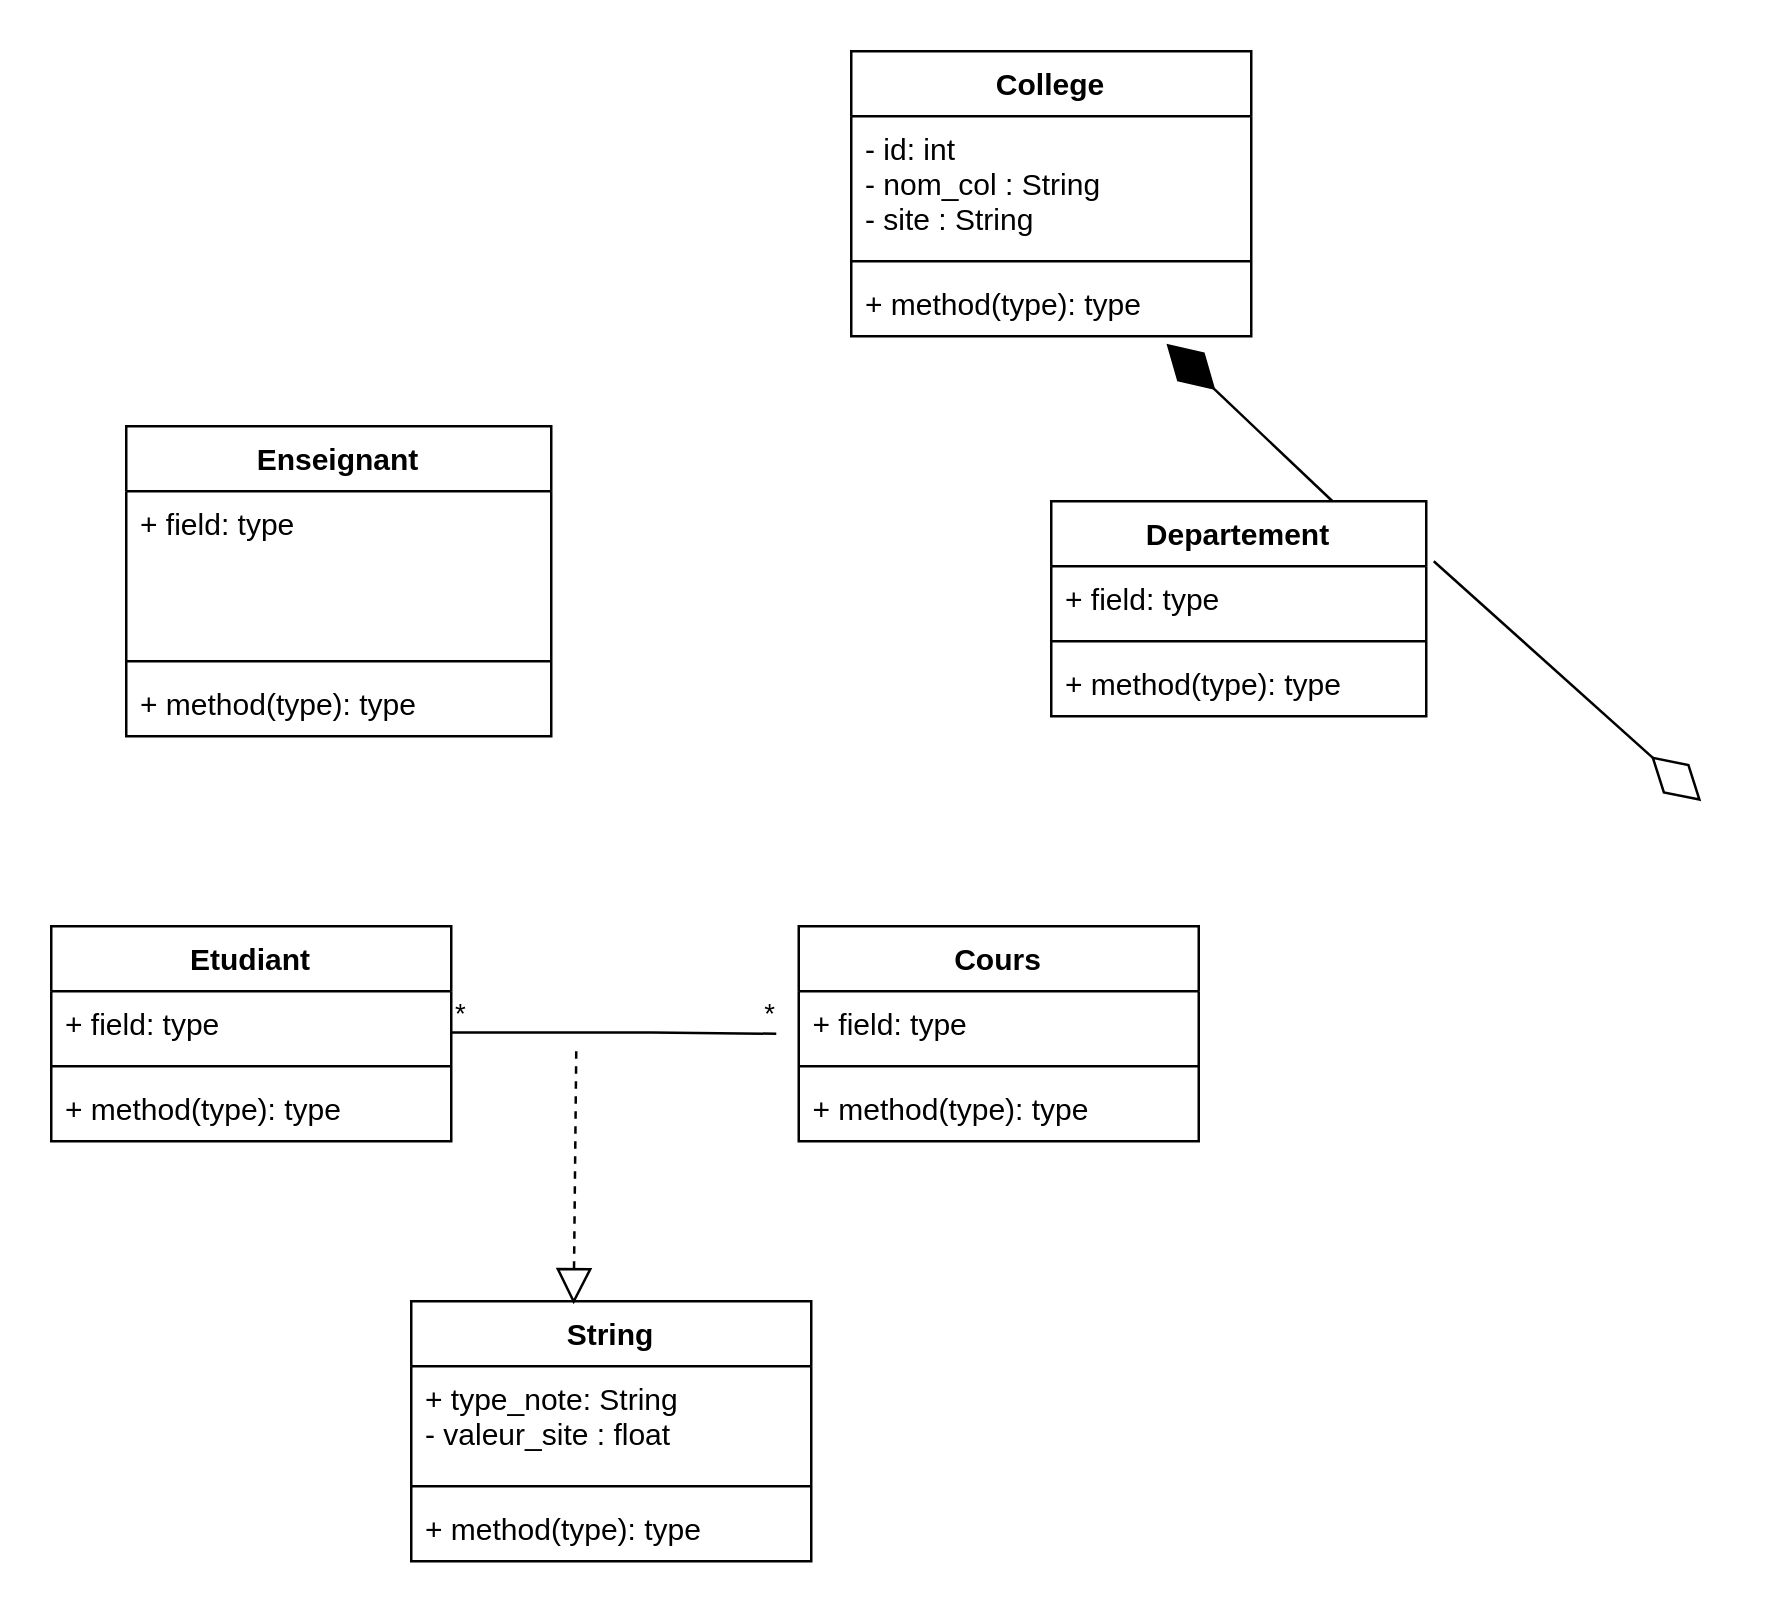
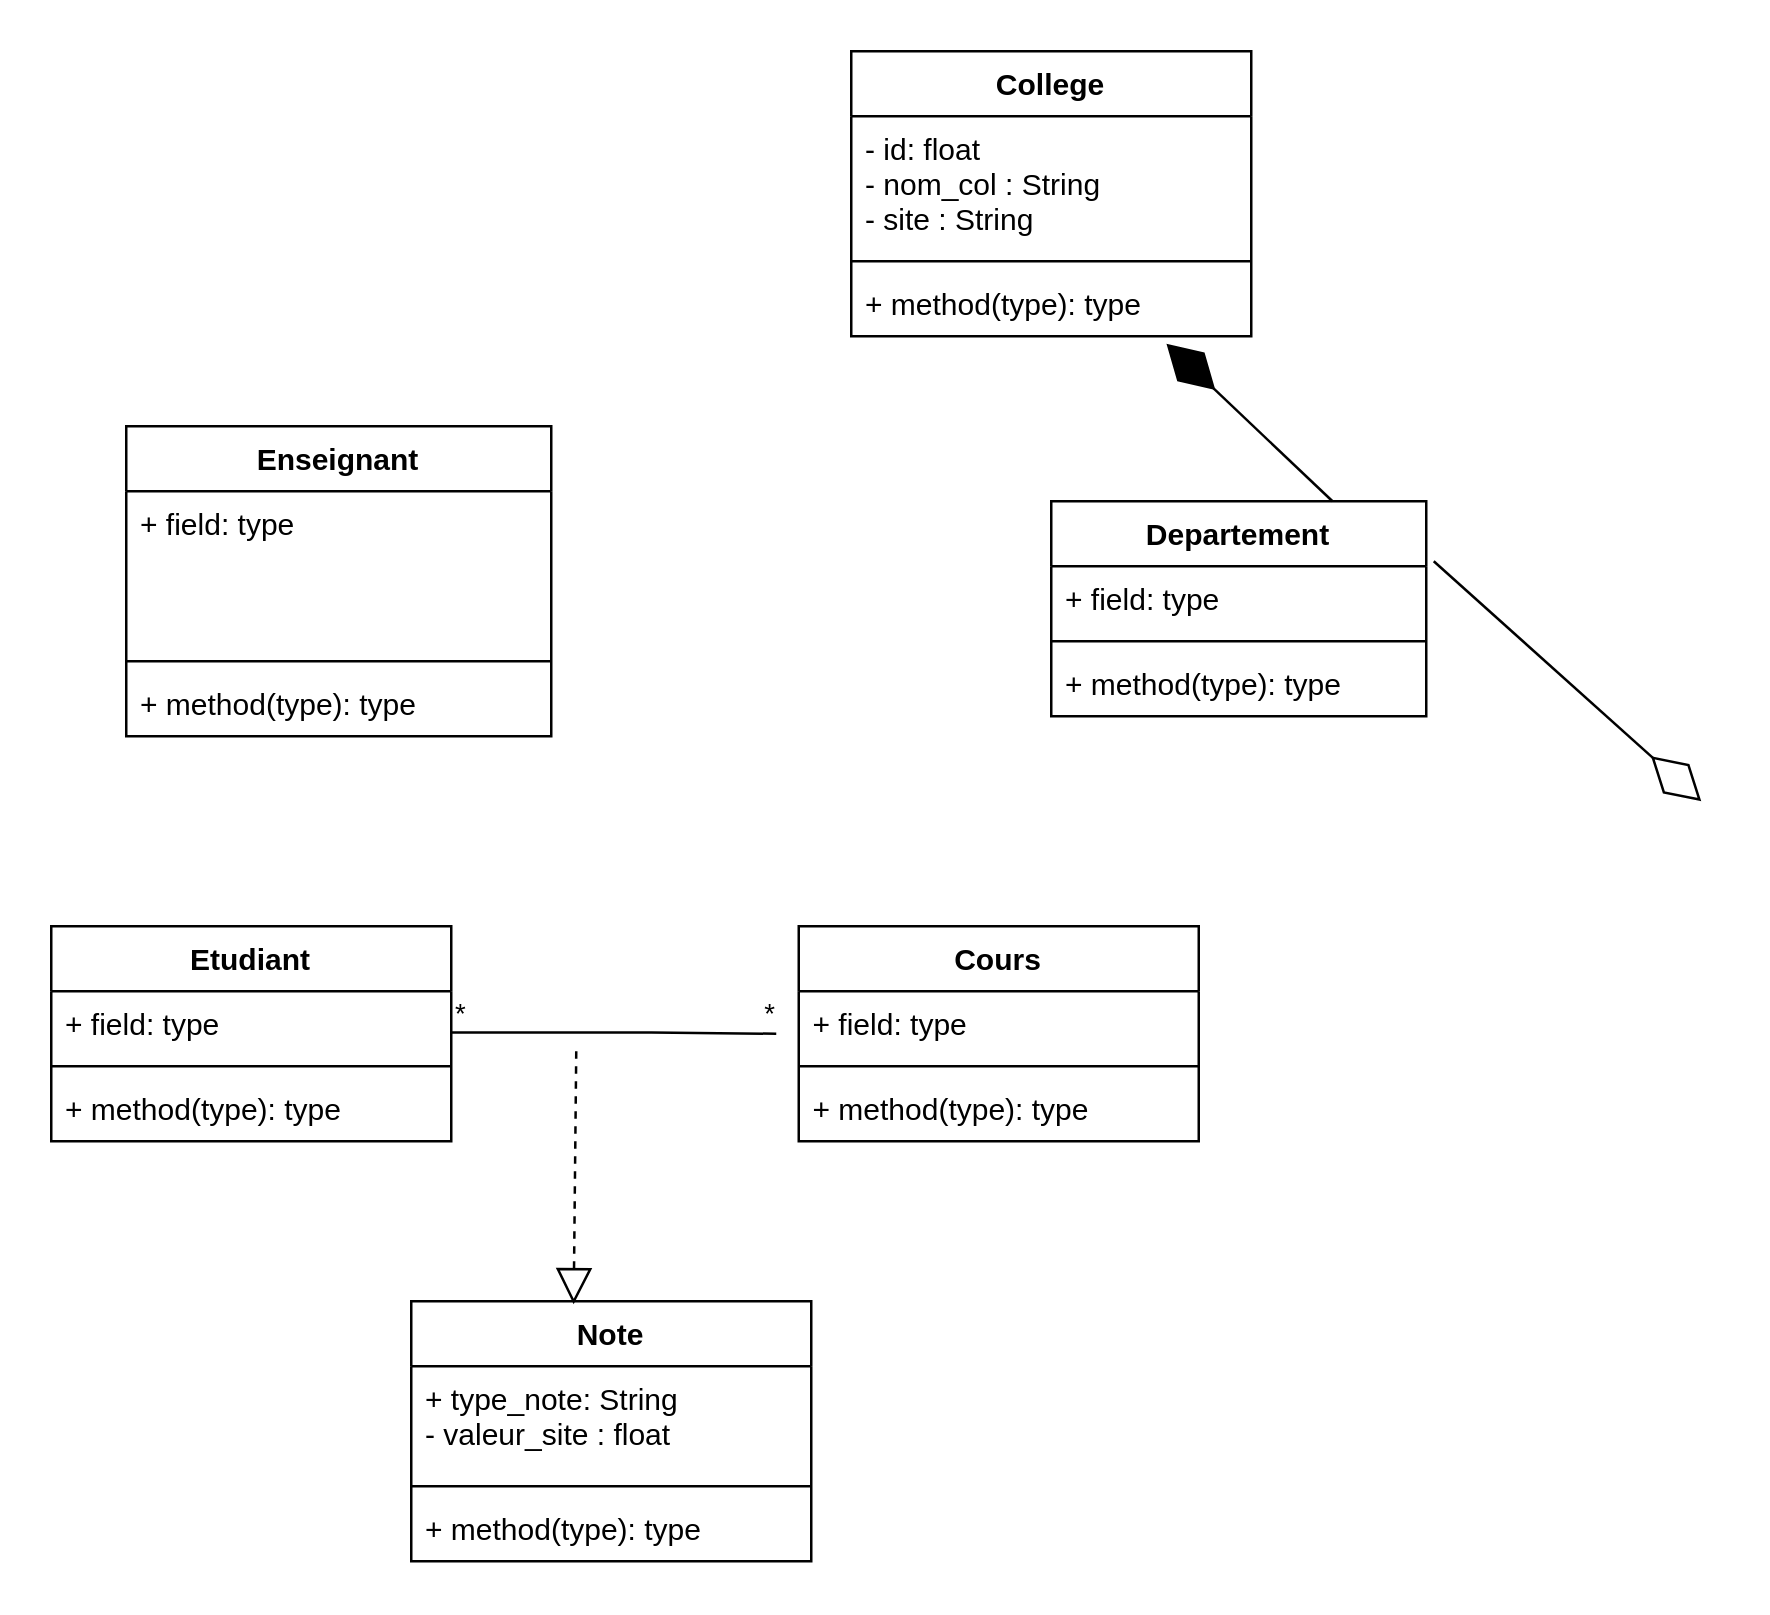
node "- id: int - nom_col : String - site : String": label "- id: int - nom_col : String - site : String" -> "- id: float - nom_col : String - site : String"
node "String": label "String" -> "Note"
